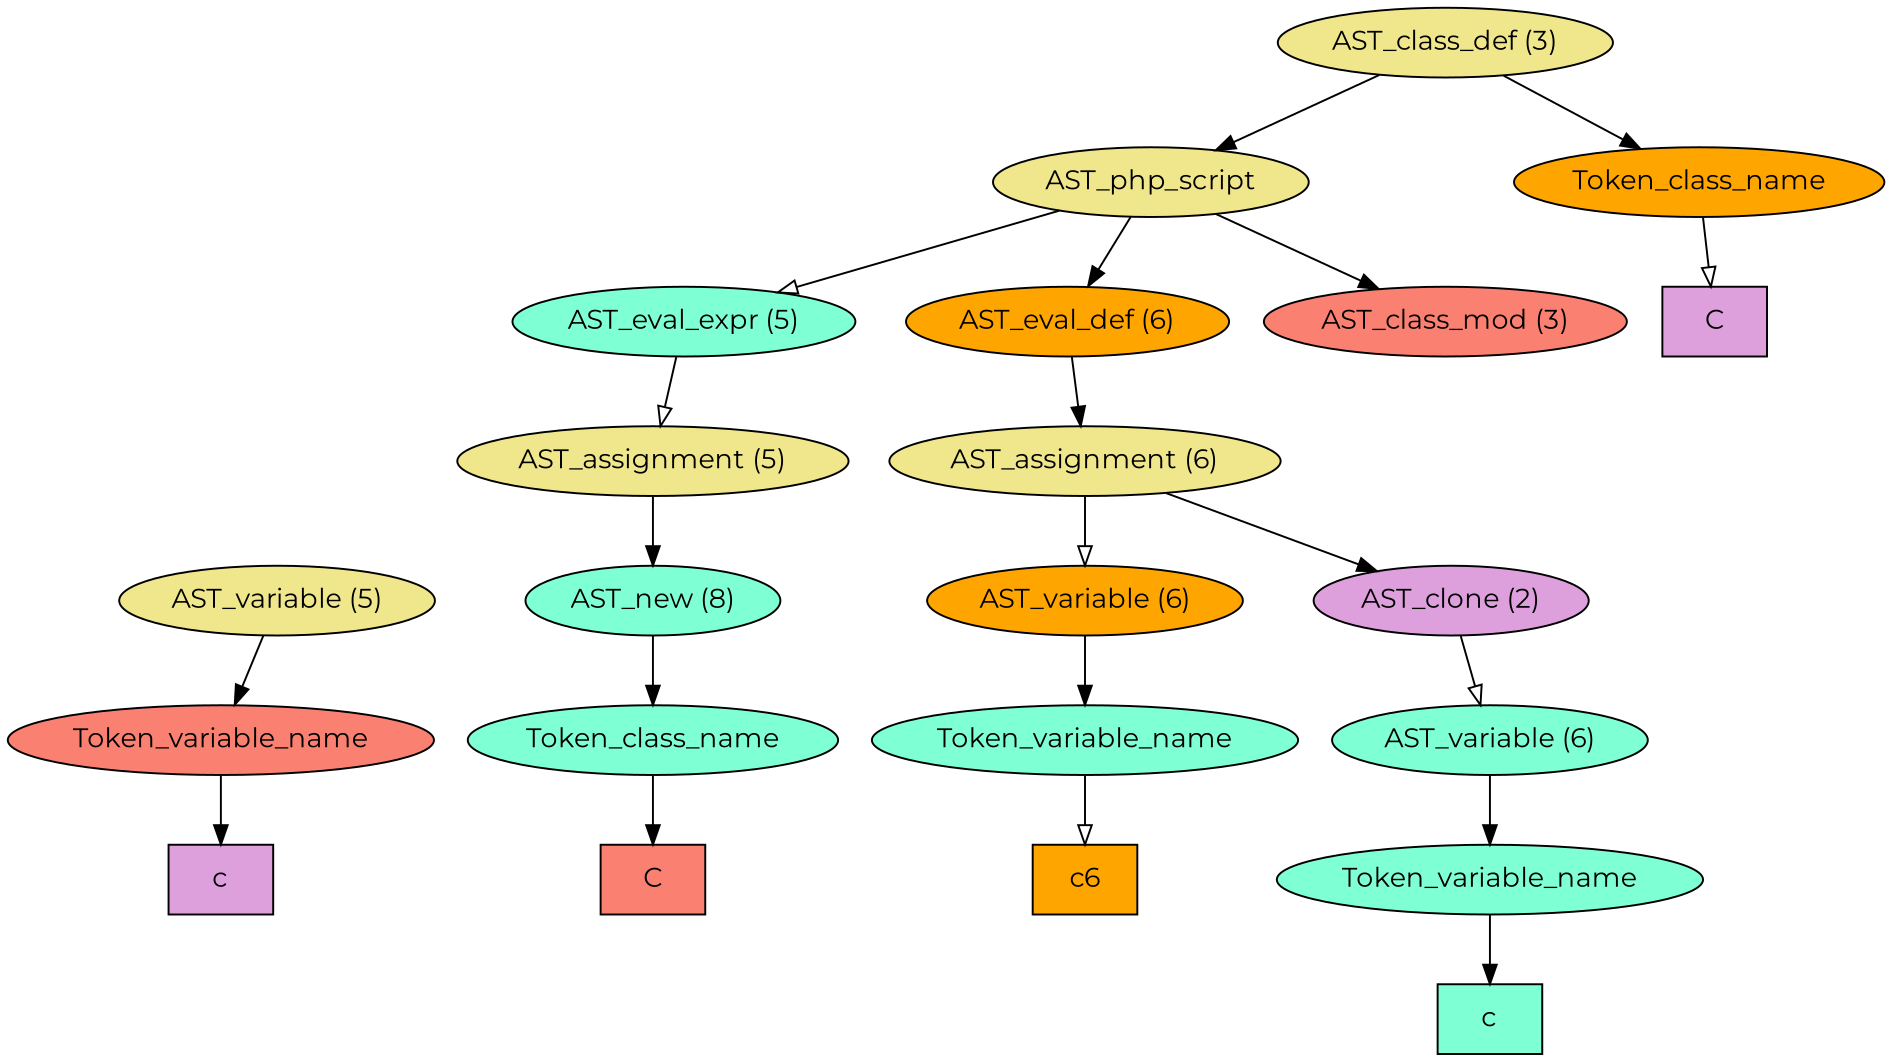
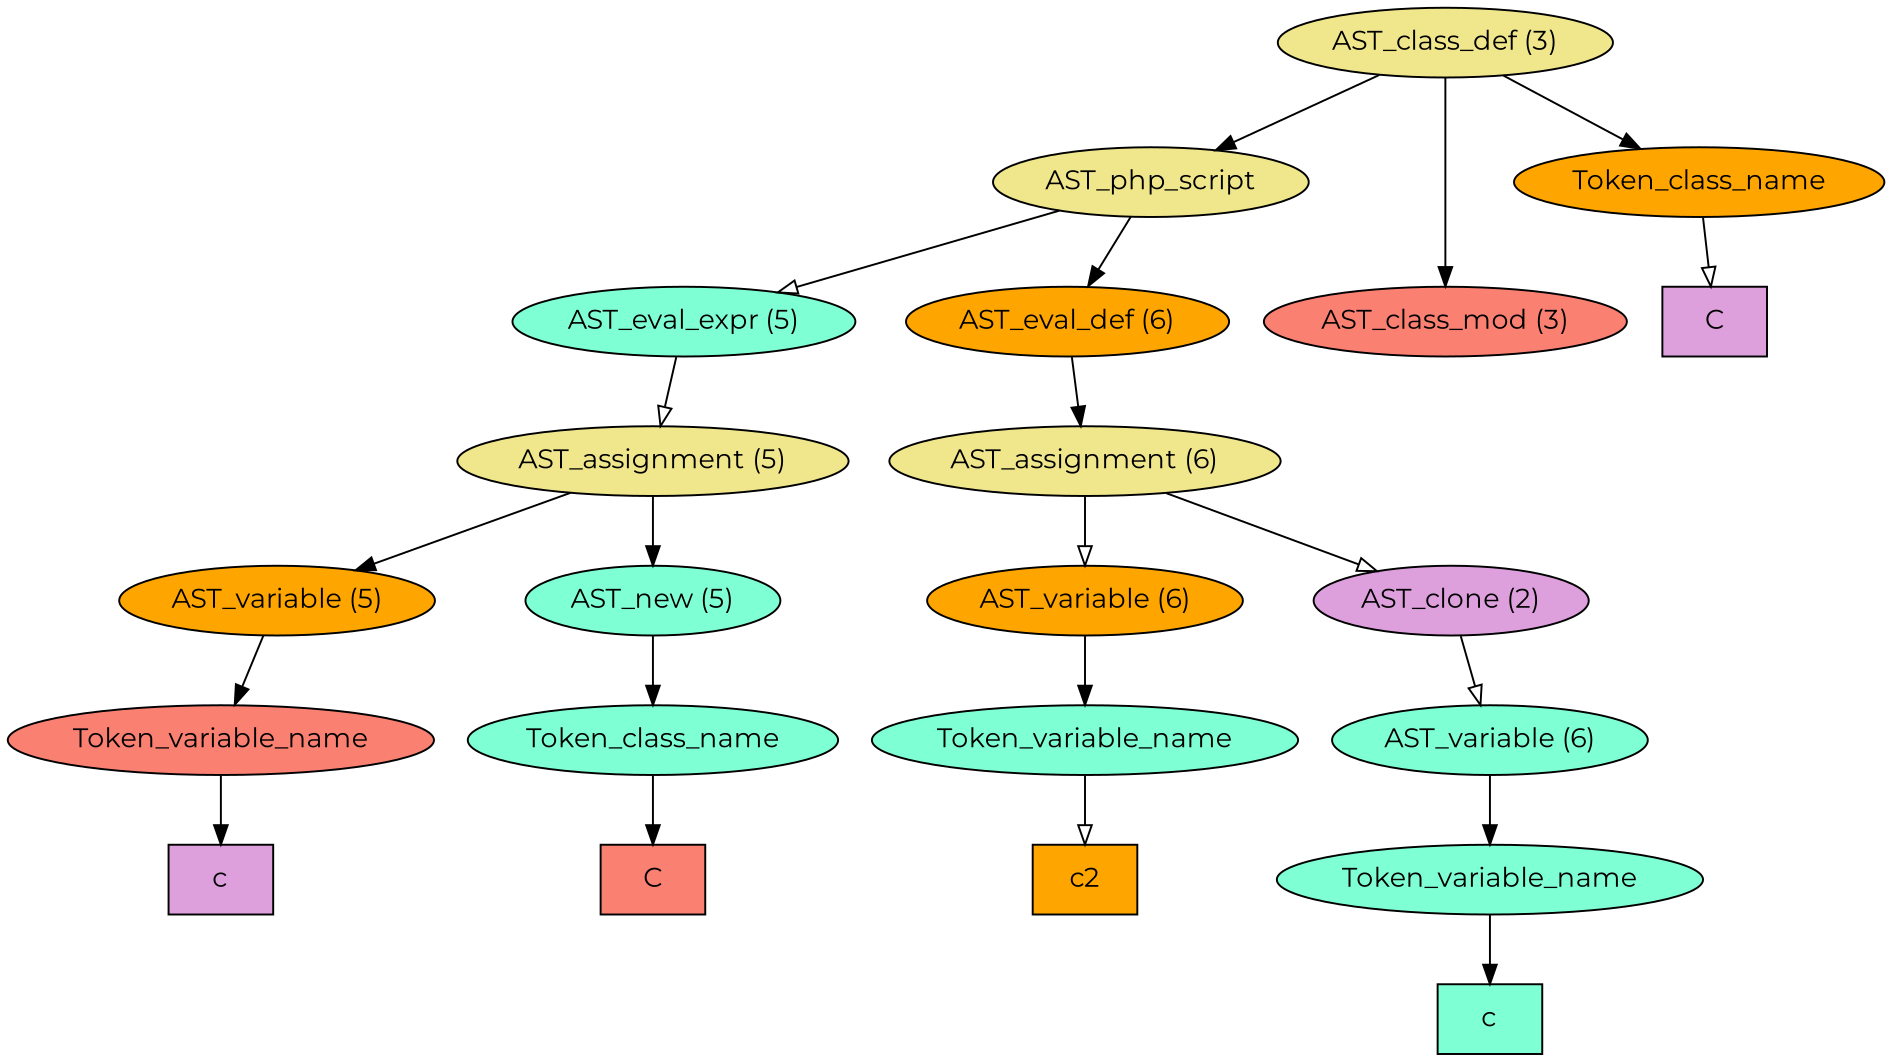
edge "AST_php_script" -> "AST_class_mod (3)": now "AST_class_def (3)" -> "AST_class_mod (3)"
edge "AST_assignment (5)" -> "AST_variable (5)": added
edge "AST_assignment (6)" -> "AST_clone (2)": arrowhead normal -> onormal
node "AST_variable (5)": fillcolor khaki -> orange
node "AST_new (8)": label "AST_new (8)" -> "AST_new (5)"
node "c6": label "c6" -> "c2"
